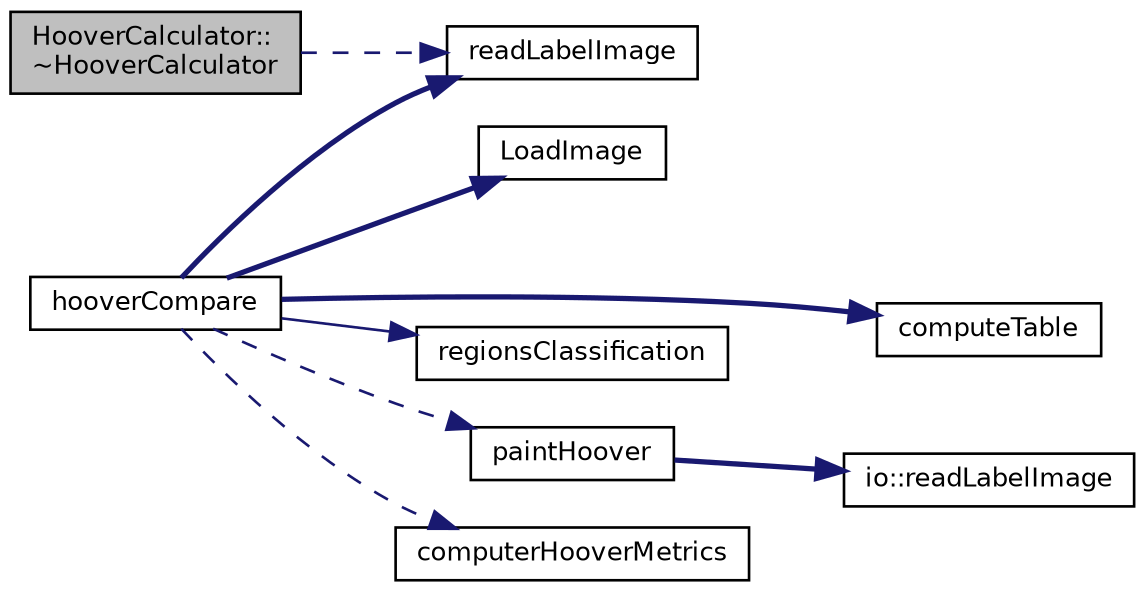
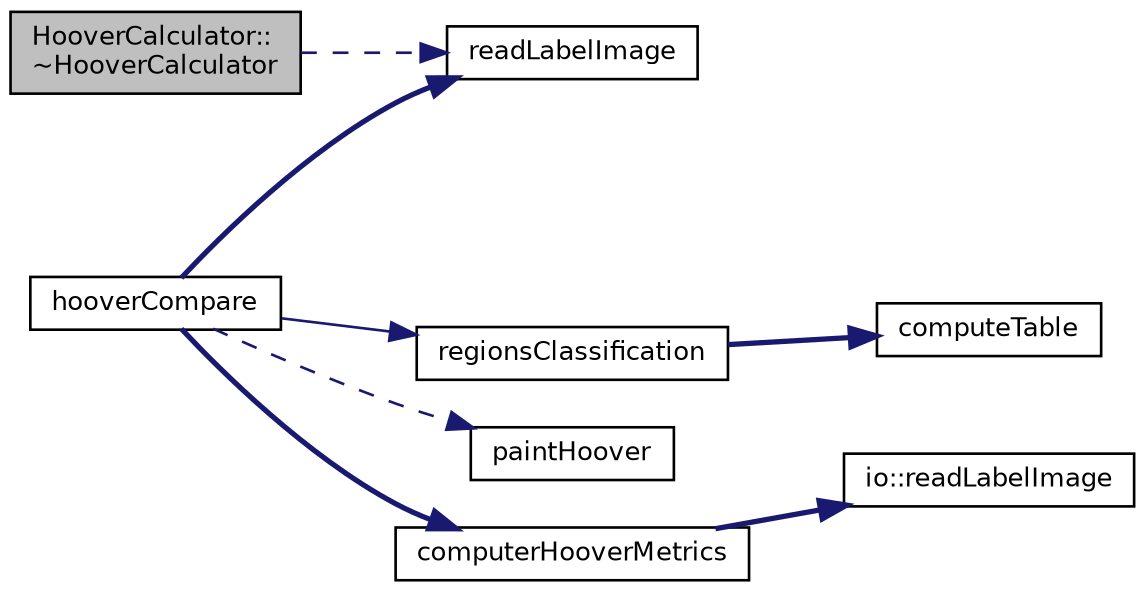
node "LoadImage": removed
edge "hooverCompare" -> "computeTable": now "regionsClassification" -> "computeTable"
edge "hooverCompare" -> "computerHooverMetrics": style dashed -> bold
edge "paintHoover" -> "io::readLabelImage": now "computerHooverMetrics" -> "io::readLabelImage"
